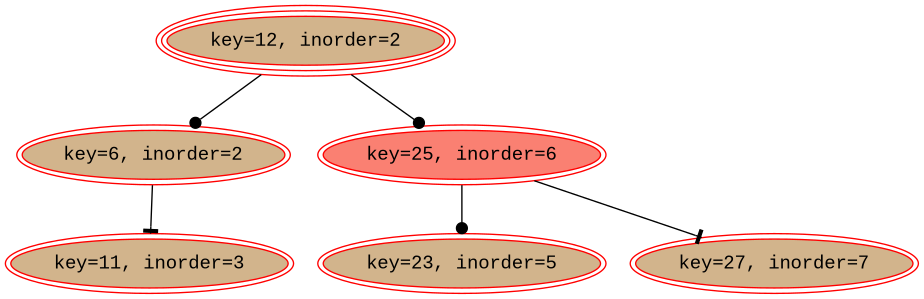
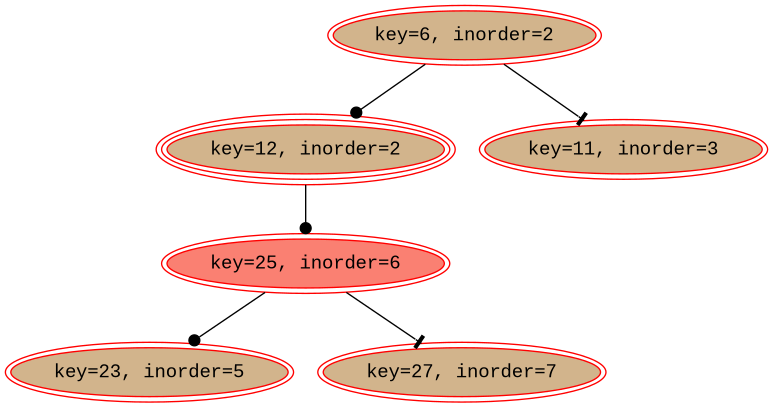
edge "key=12, inorder=2" -> "key=6, inorder=2": reversed
